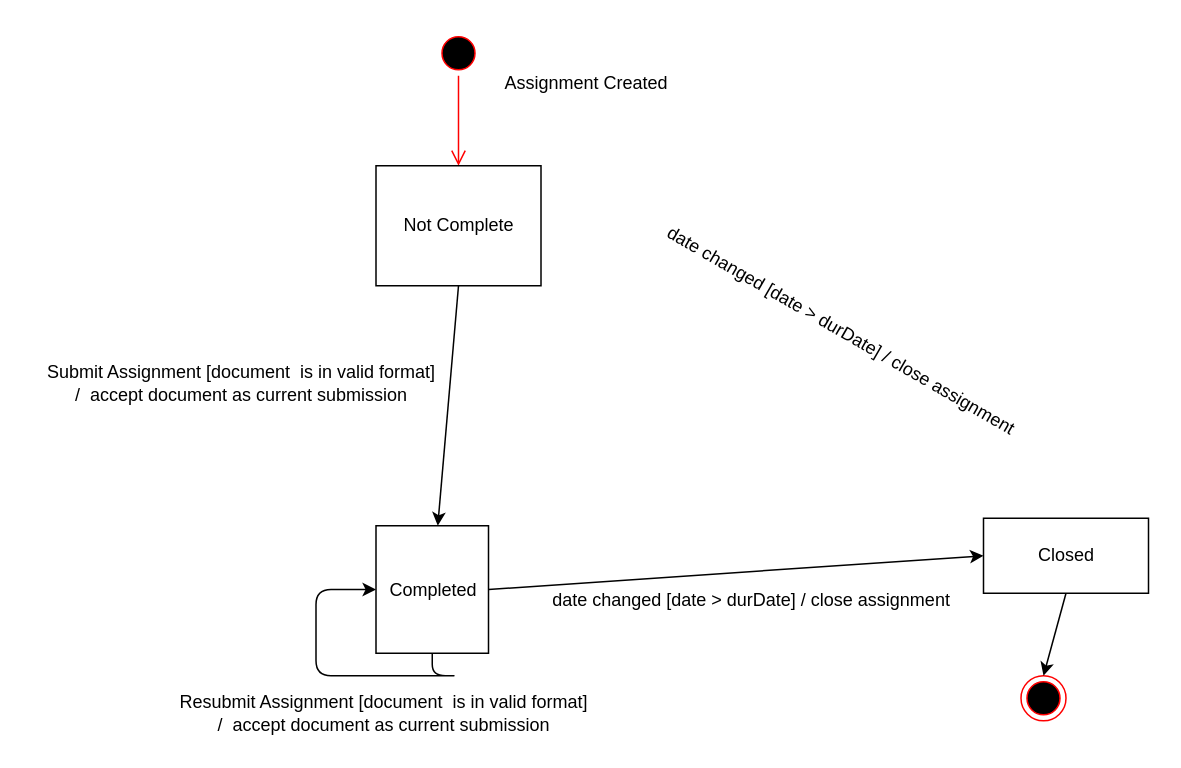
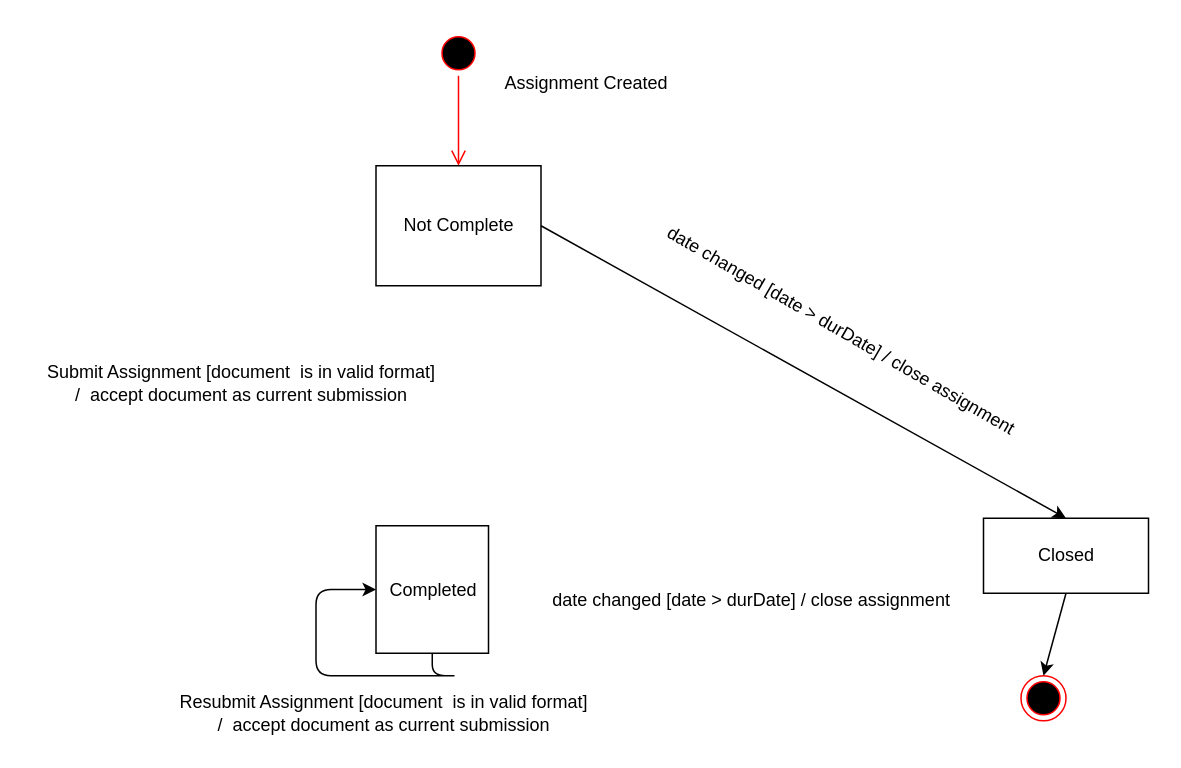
edge "Not Complete" -> "Closed": added
edge "Not Complete" -> "Completed": removed
edge "Completed" -> "Closed": removed
